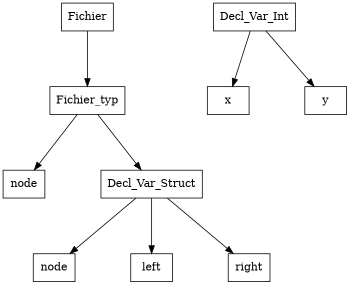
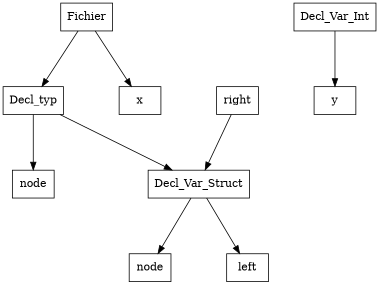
edge "Decl_Var_Int" -> "x": now "Fichier" -> "x"
node "Fichier_typ": label "Fichier_typ" -> "Decl_typ"
edge "Decl_Var_Struct" -> "right": reversed
